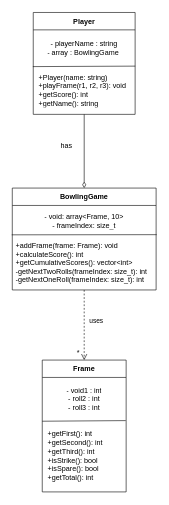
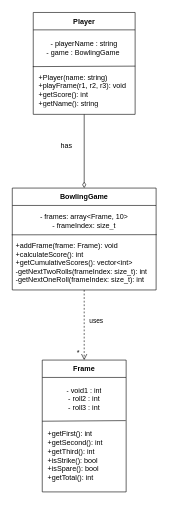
node "- playerName : string - array : BowlingGame": label "- playerName : string - array : BowlingGame" -> "- playerName : string - game : BowlingGame"
node "- void: array<Frame, 10> - frameIndex: size_t": label "- void: array<Frame, 10> - frameIndex: size_t" -> "- frames: array<Frame, 10> - frameIndex: size_t"
